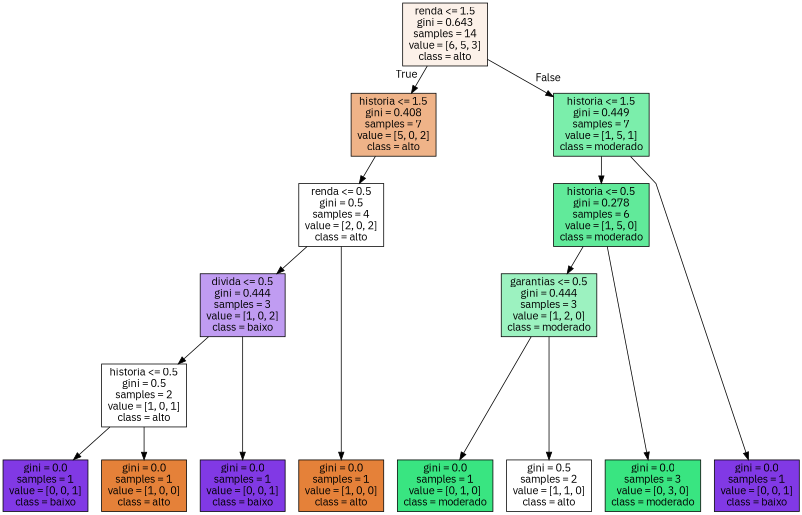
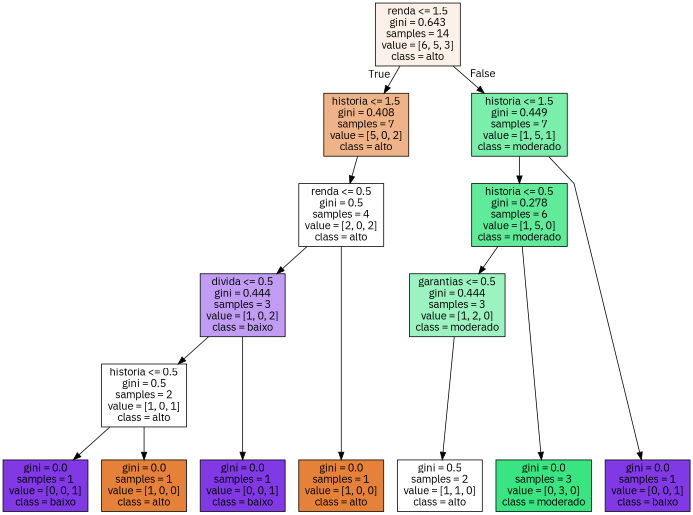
node "gini = 0.0 samples = 1 value = [0, 1, 0] class = moderado": removed
